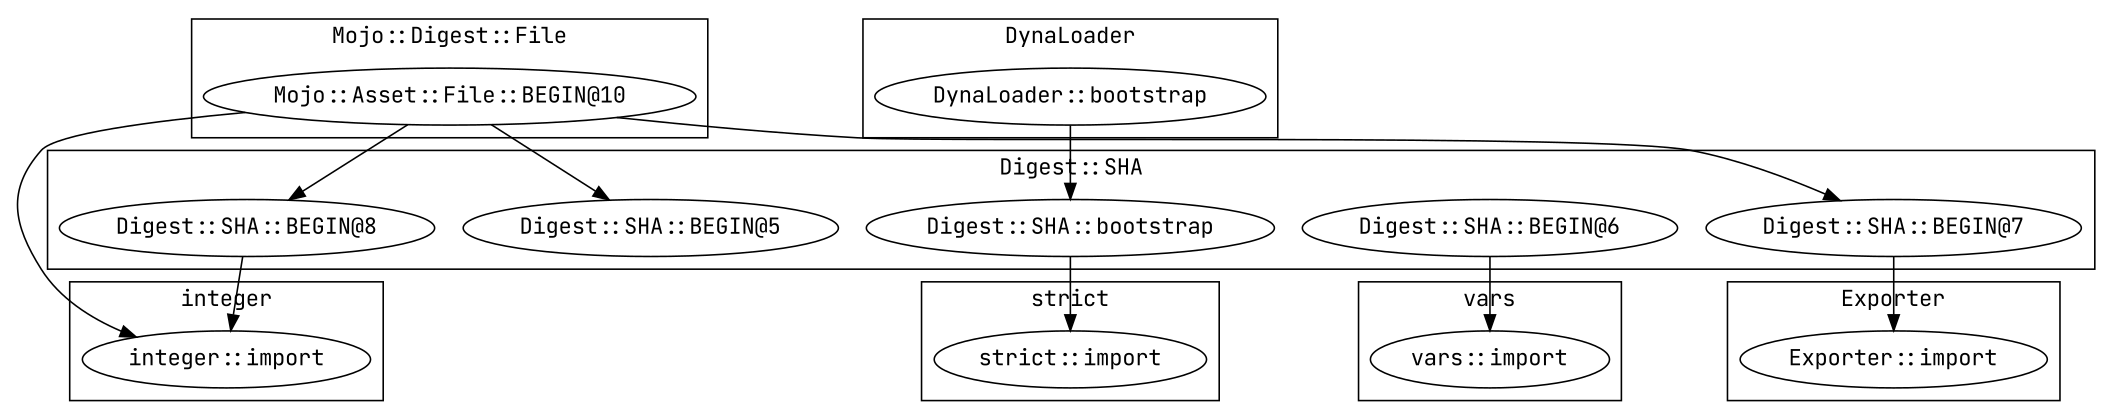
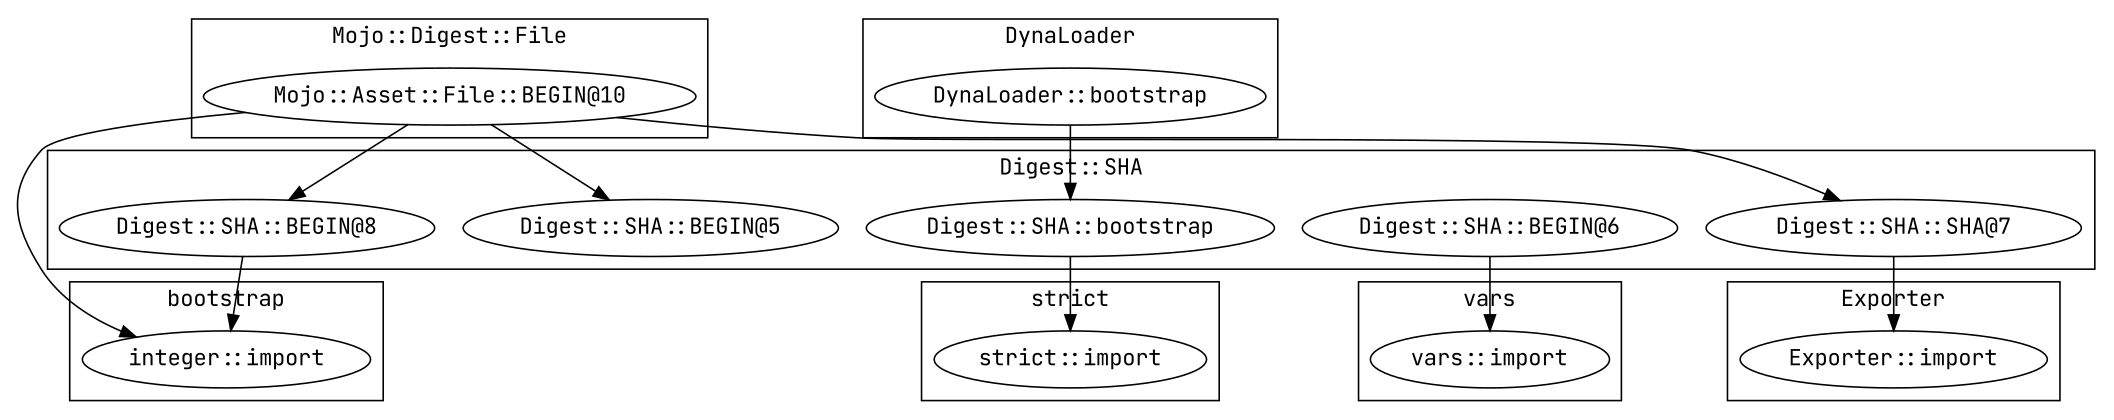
node "Digest::SHA::BEGIN@7": label "Digest::SHA::BEGIN@7" -> "Digest::SHA::SHA@7"
cluster "integer": label "integer" -> "bootstrap"
